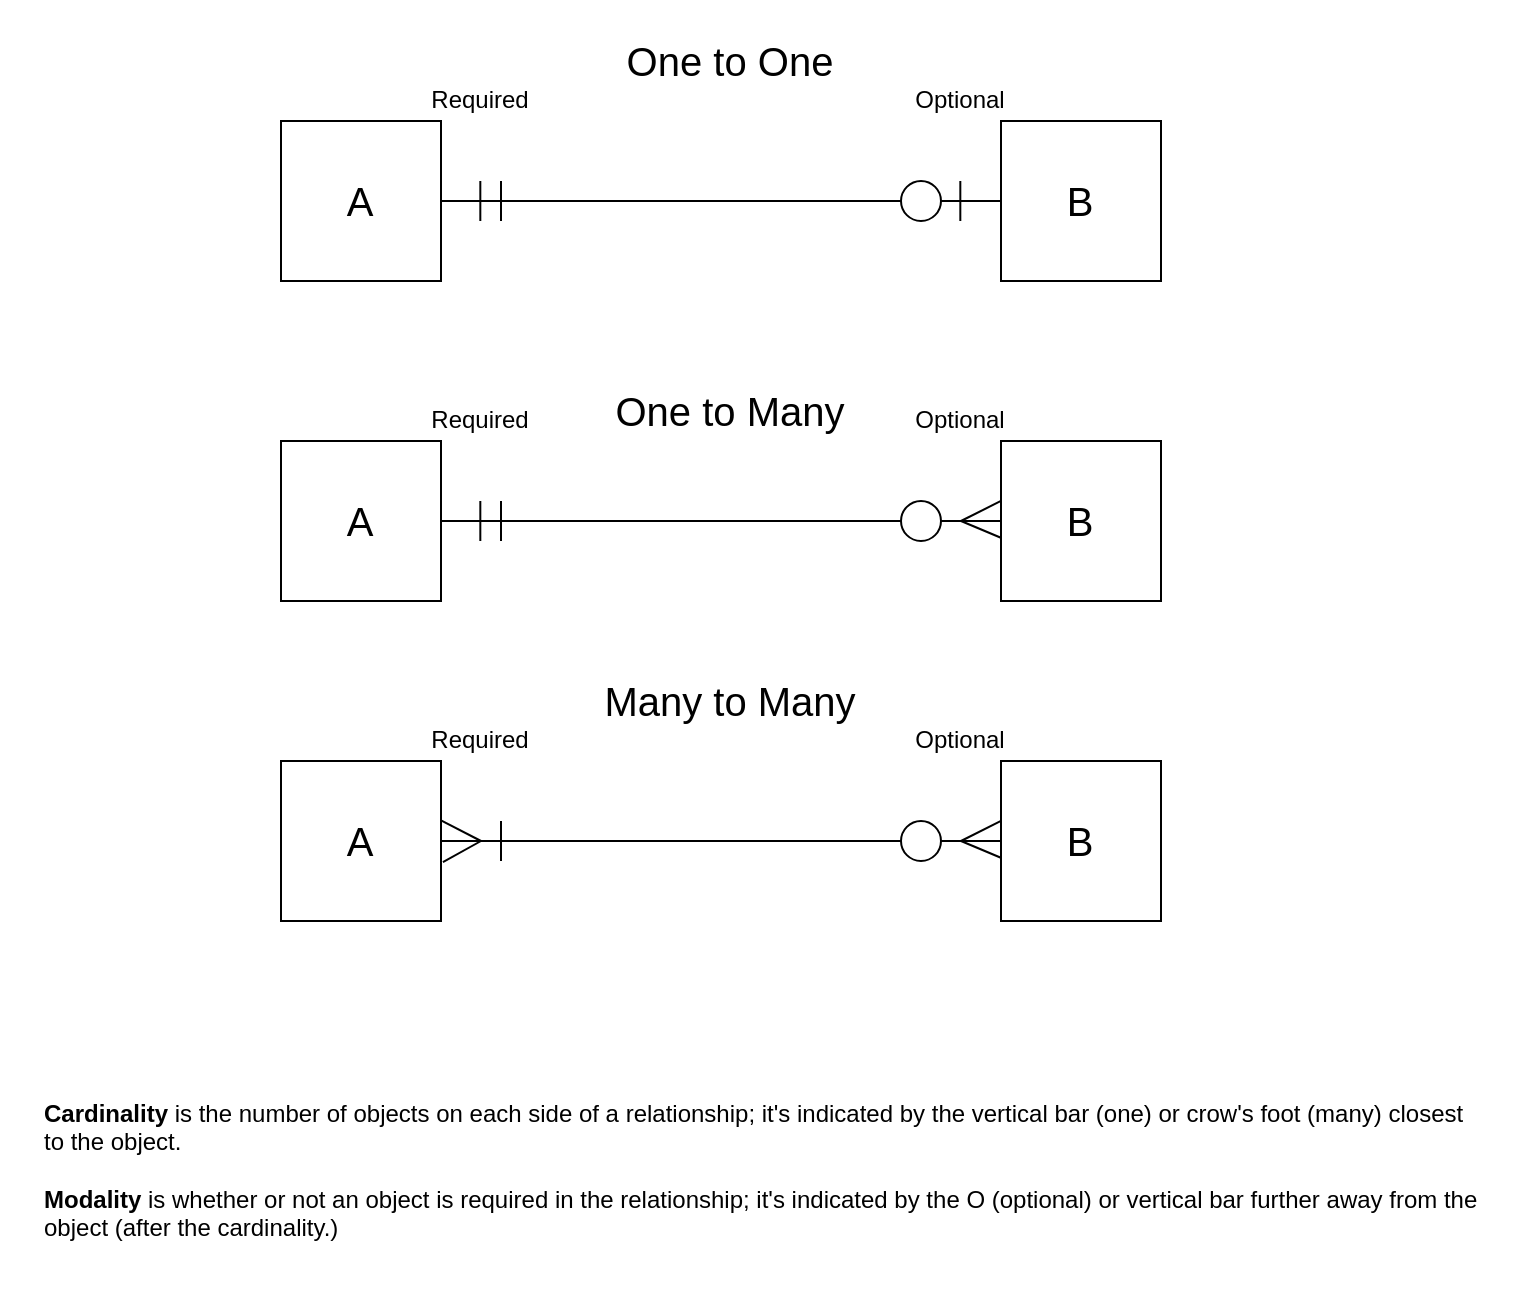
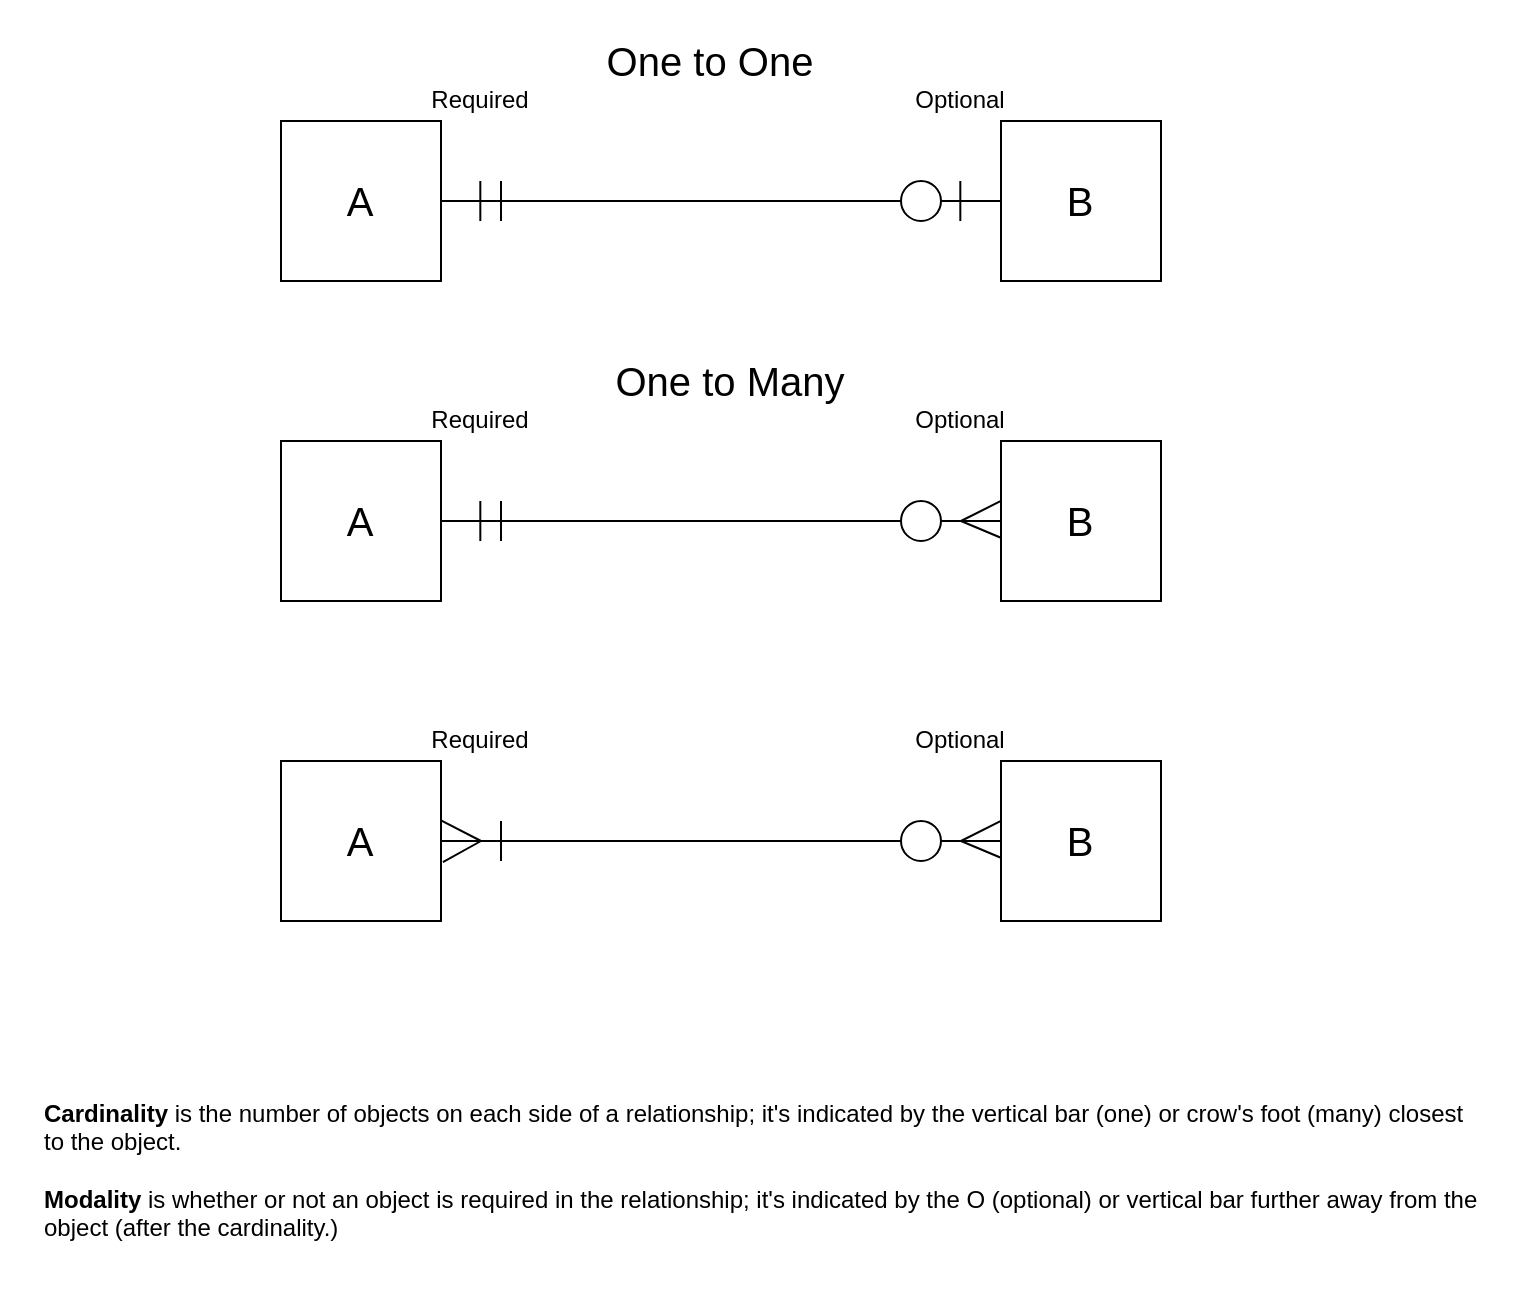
node "One to One": moved (731, 61) -> (711, 61)
node "One to Many": moved (731, 411) -> (731, 381)
node "Many to Many": removed
